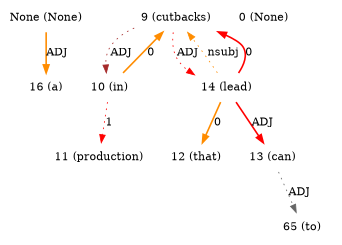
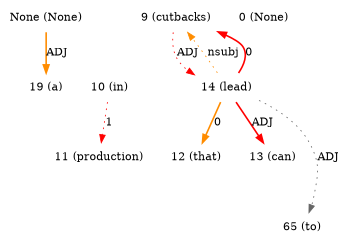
edge "9 (cutbacks)" -> "10 (in)": removed, label "ADJ"
edge "10 (in)" -> "9 (cutbacks)": removed, label "0"
node "16 (a)": label "16 (a)" -> "19 (a)"
edge "13 (can)" -> "65 (to)": now "14 (lead)" -> "65 (to)"
